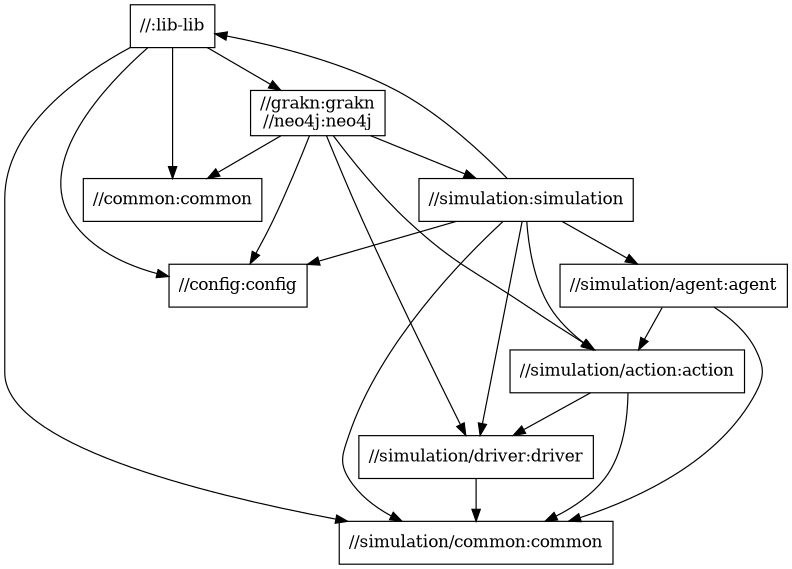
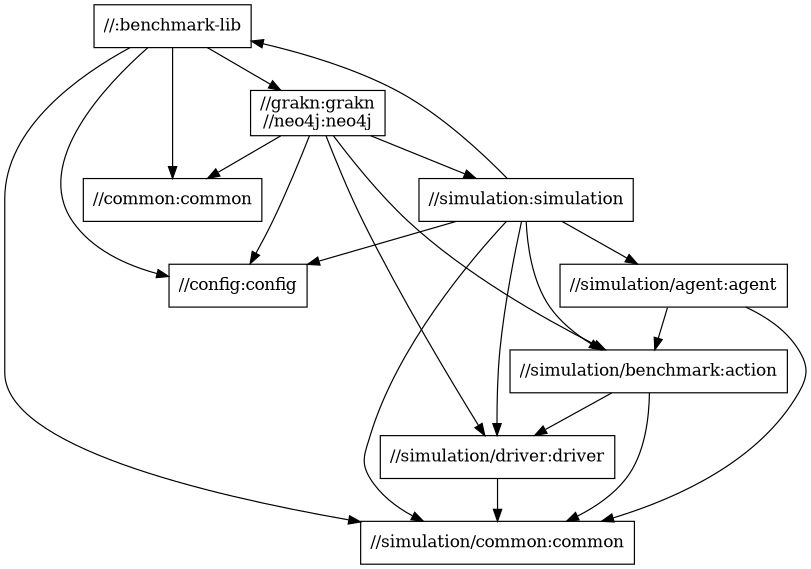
node "//:lib-lib": label "//:lib-lib" -> "//:benchmark-lib"
node "//simulation/action:action": label "//simulation/action:action" -> "//simulation/benchmark:action"
